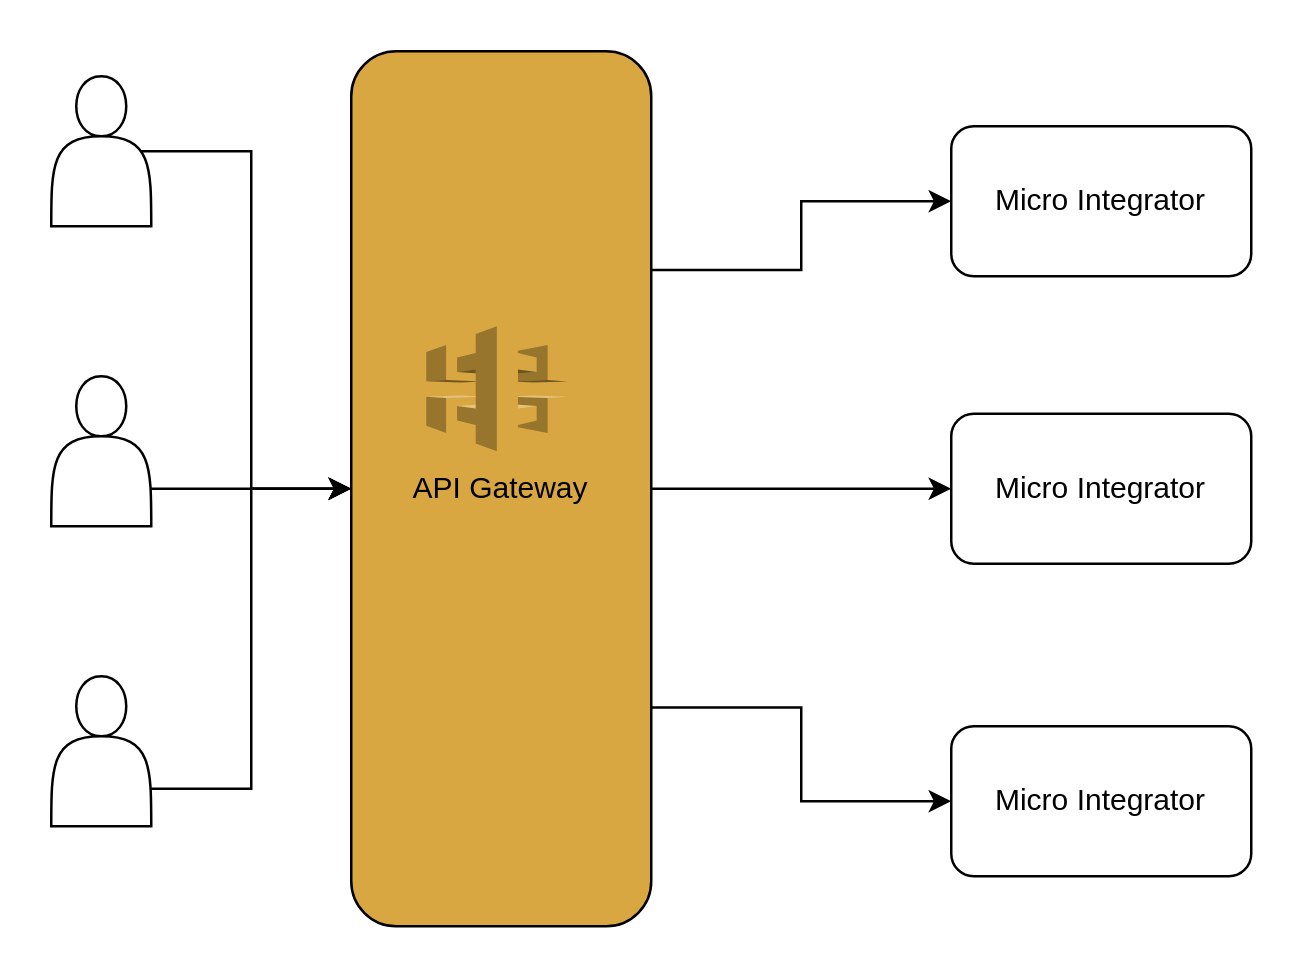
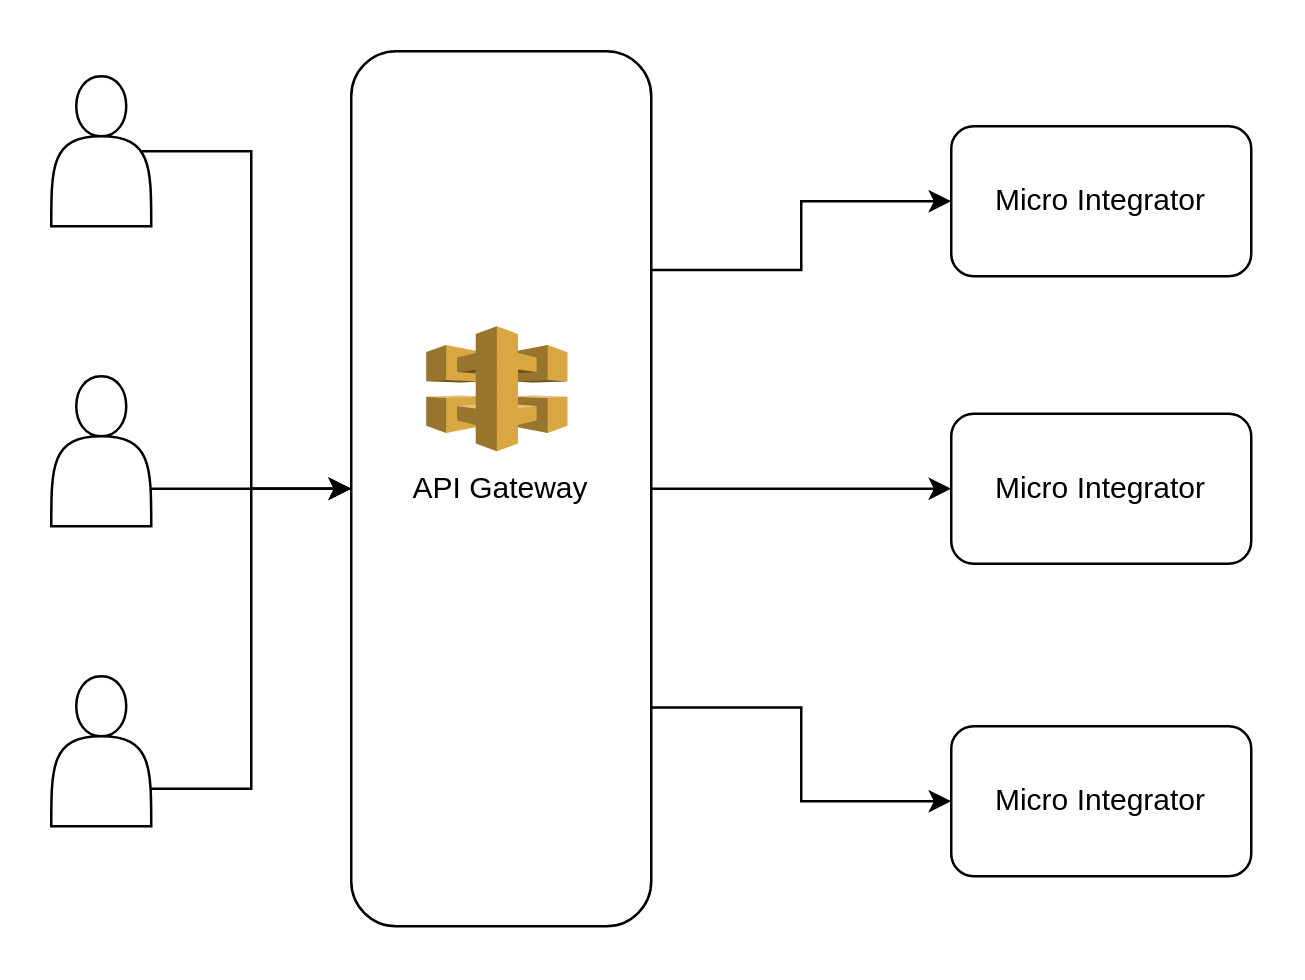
node "API Gateway": fillcolor #d9a741 -> #ffffff
